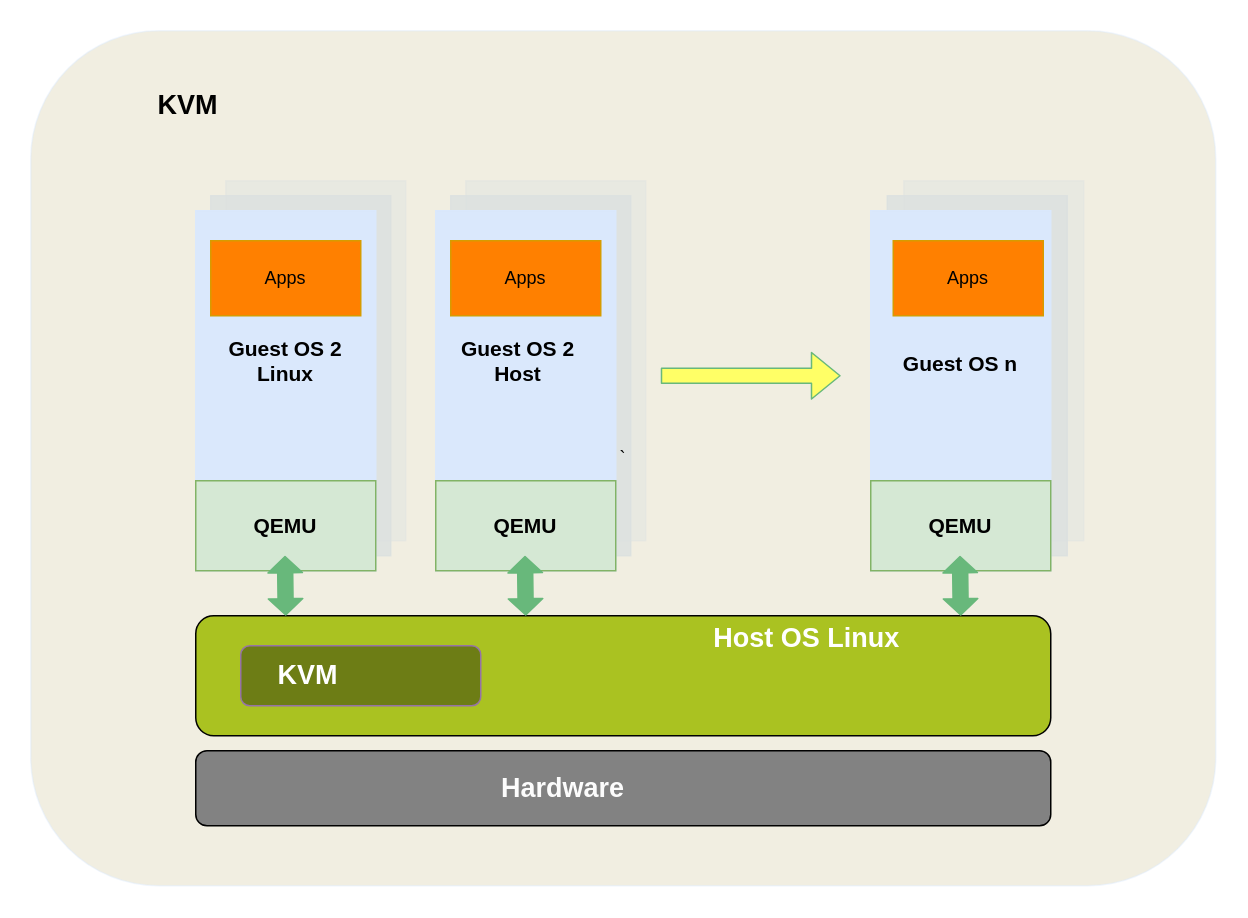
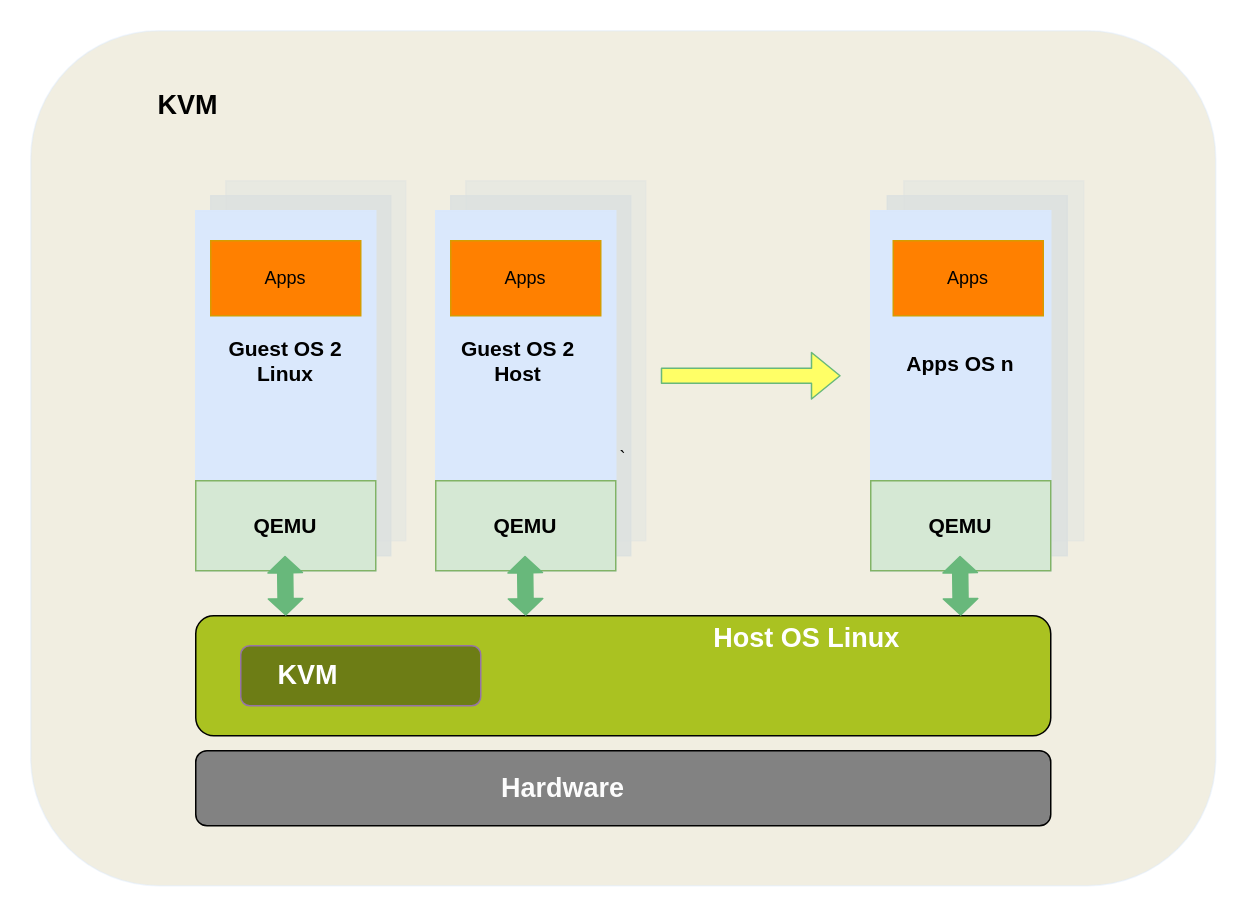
node "Guest OS n": label "Guest OS n" -> "Apps OS n"
